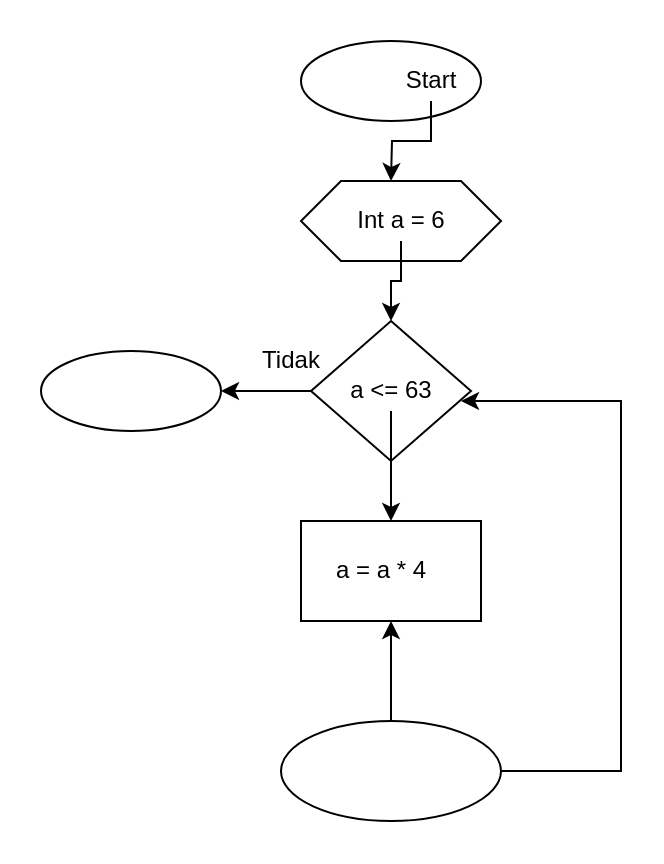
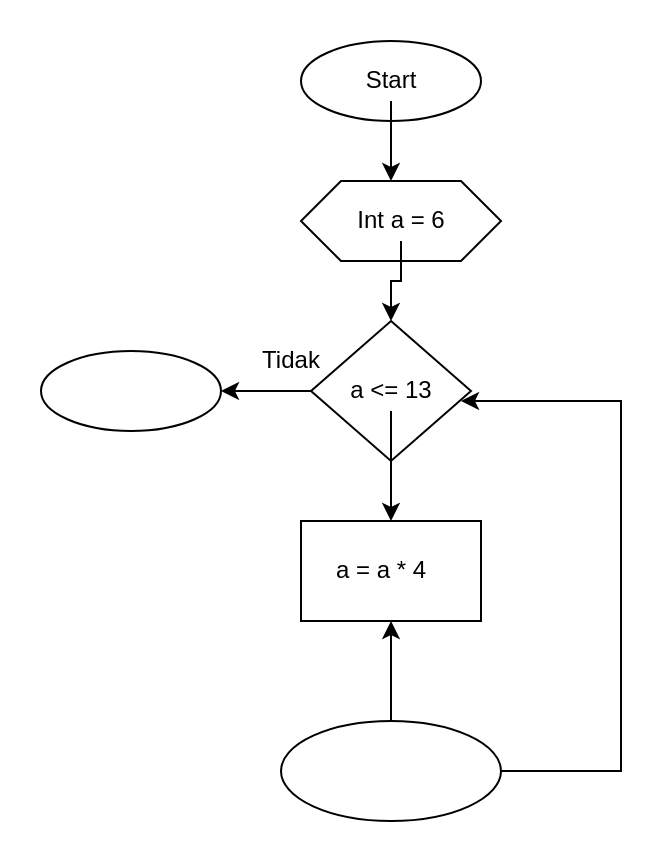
node "Start": moved (431, 81) -> (391, 81)
node "a <= 63": label "a <= 63" -> "a <= 13"
